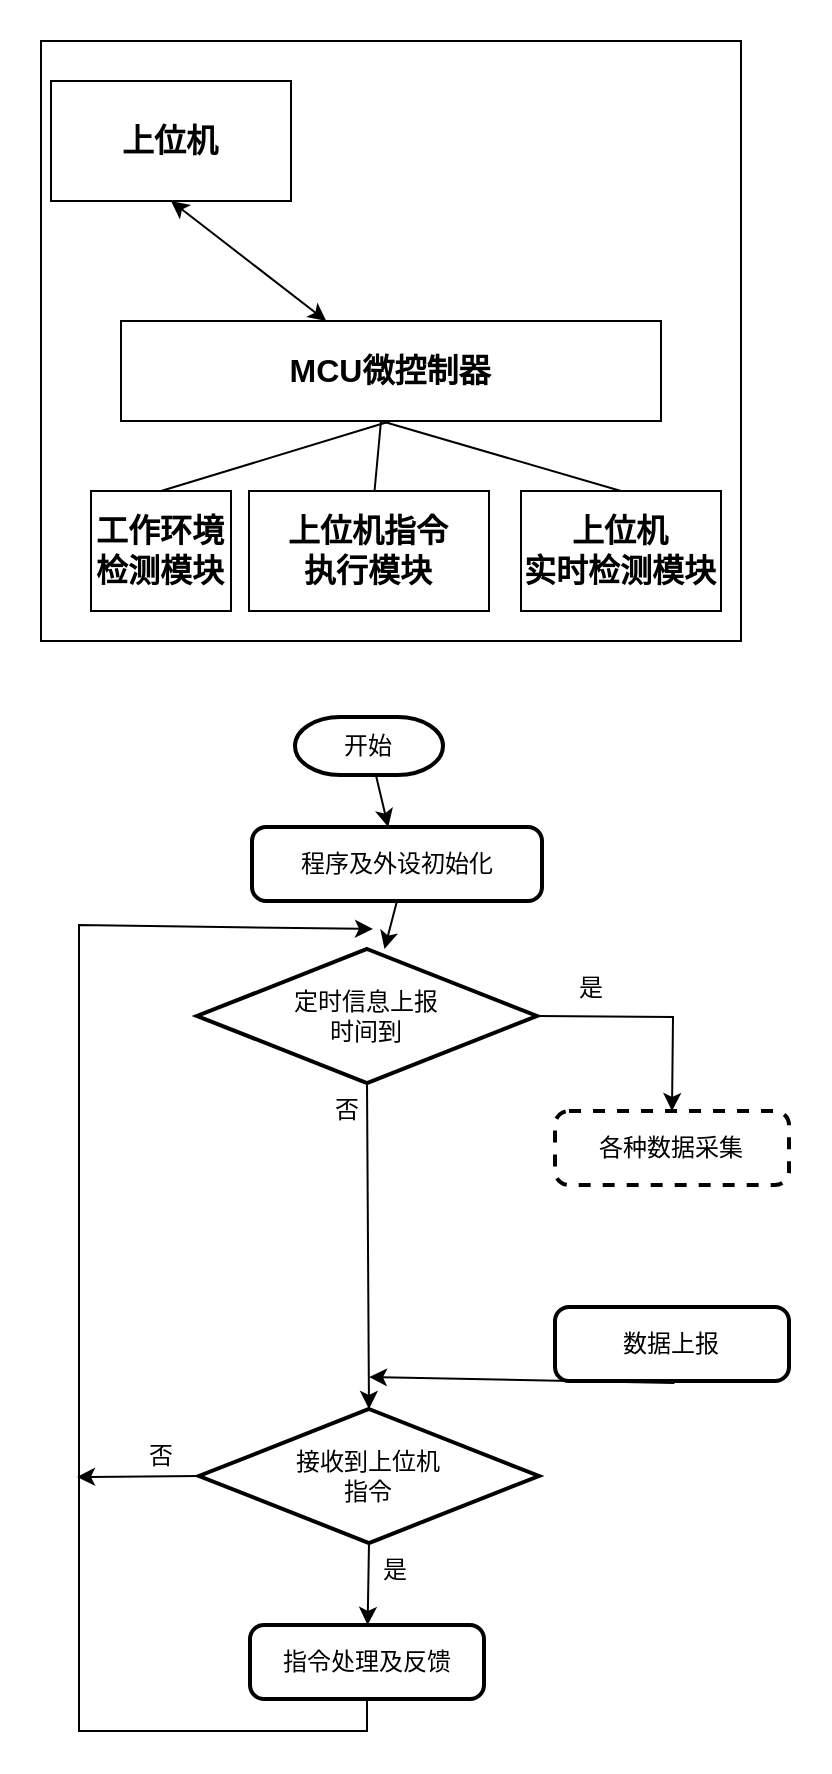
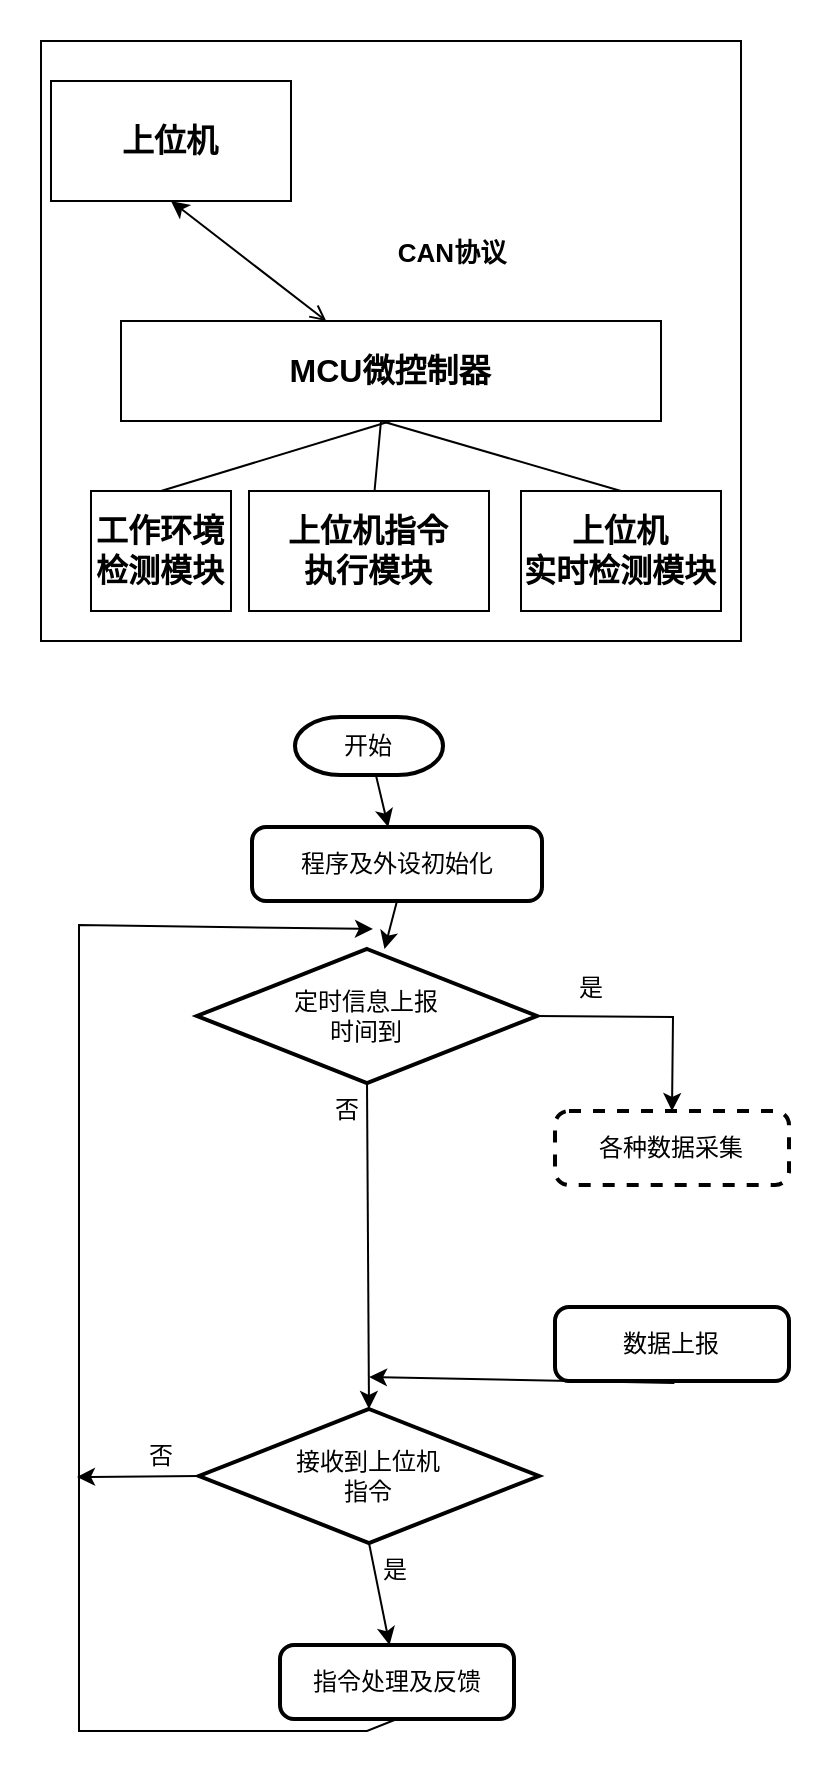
node "CAN协议": added
edge "上位机" -- "MCU微控制器": arrowhead classic -> open
node "指令处理及反馈": moved (367, 1662) -> (397, 1682)
